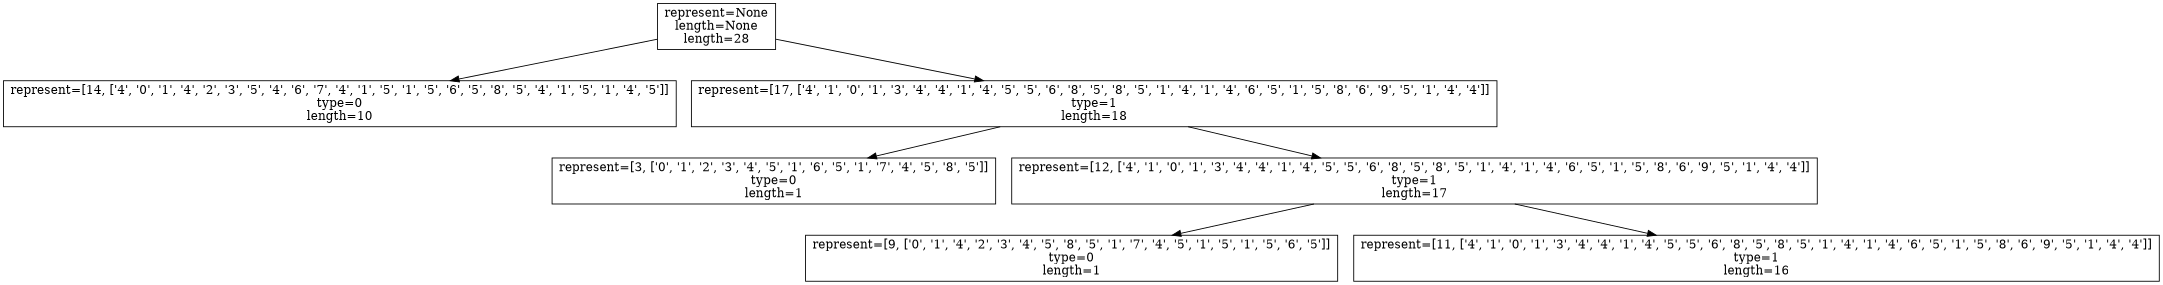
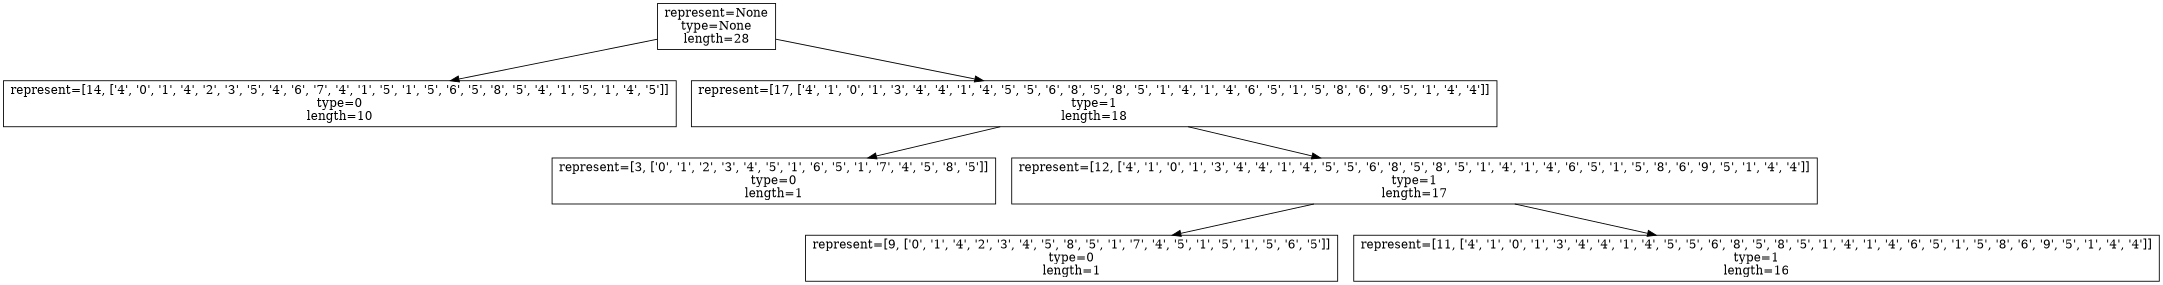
node "represent=None": text "length=None" -> "type=None"
